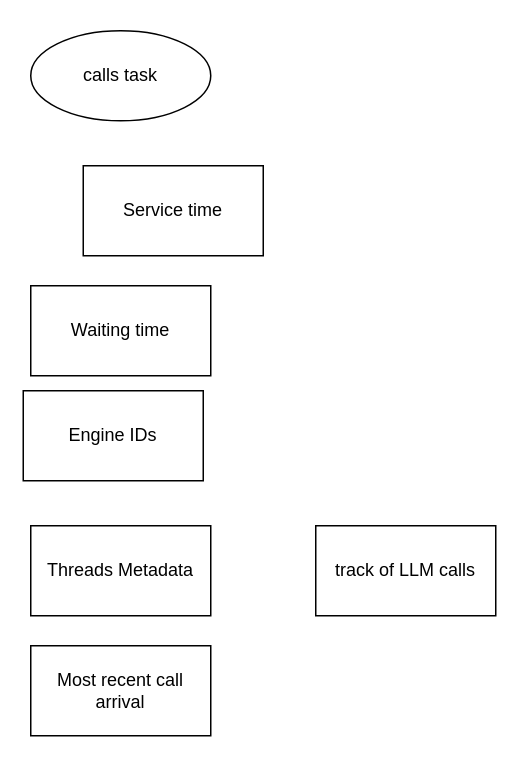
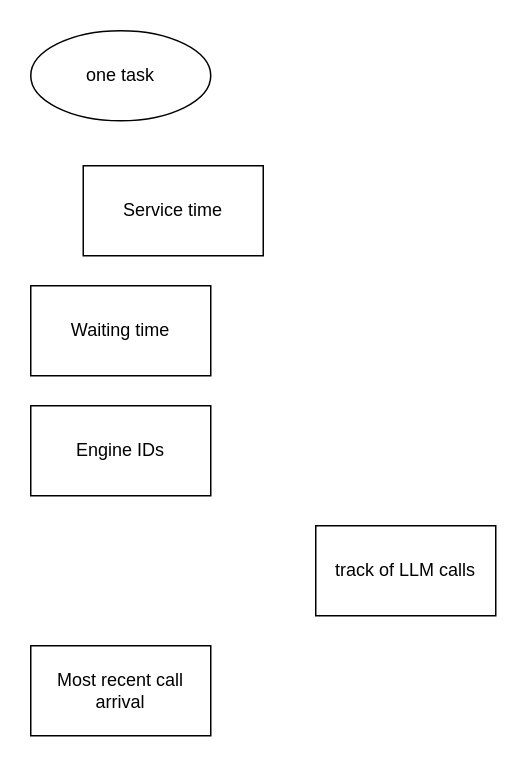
node "calls task": label "calls task" -> "one task"
node "Engine IDs": moved (113, 436) -> (121, 451)
node "Threads Metadata": removed
